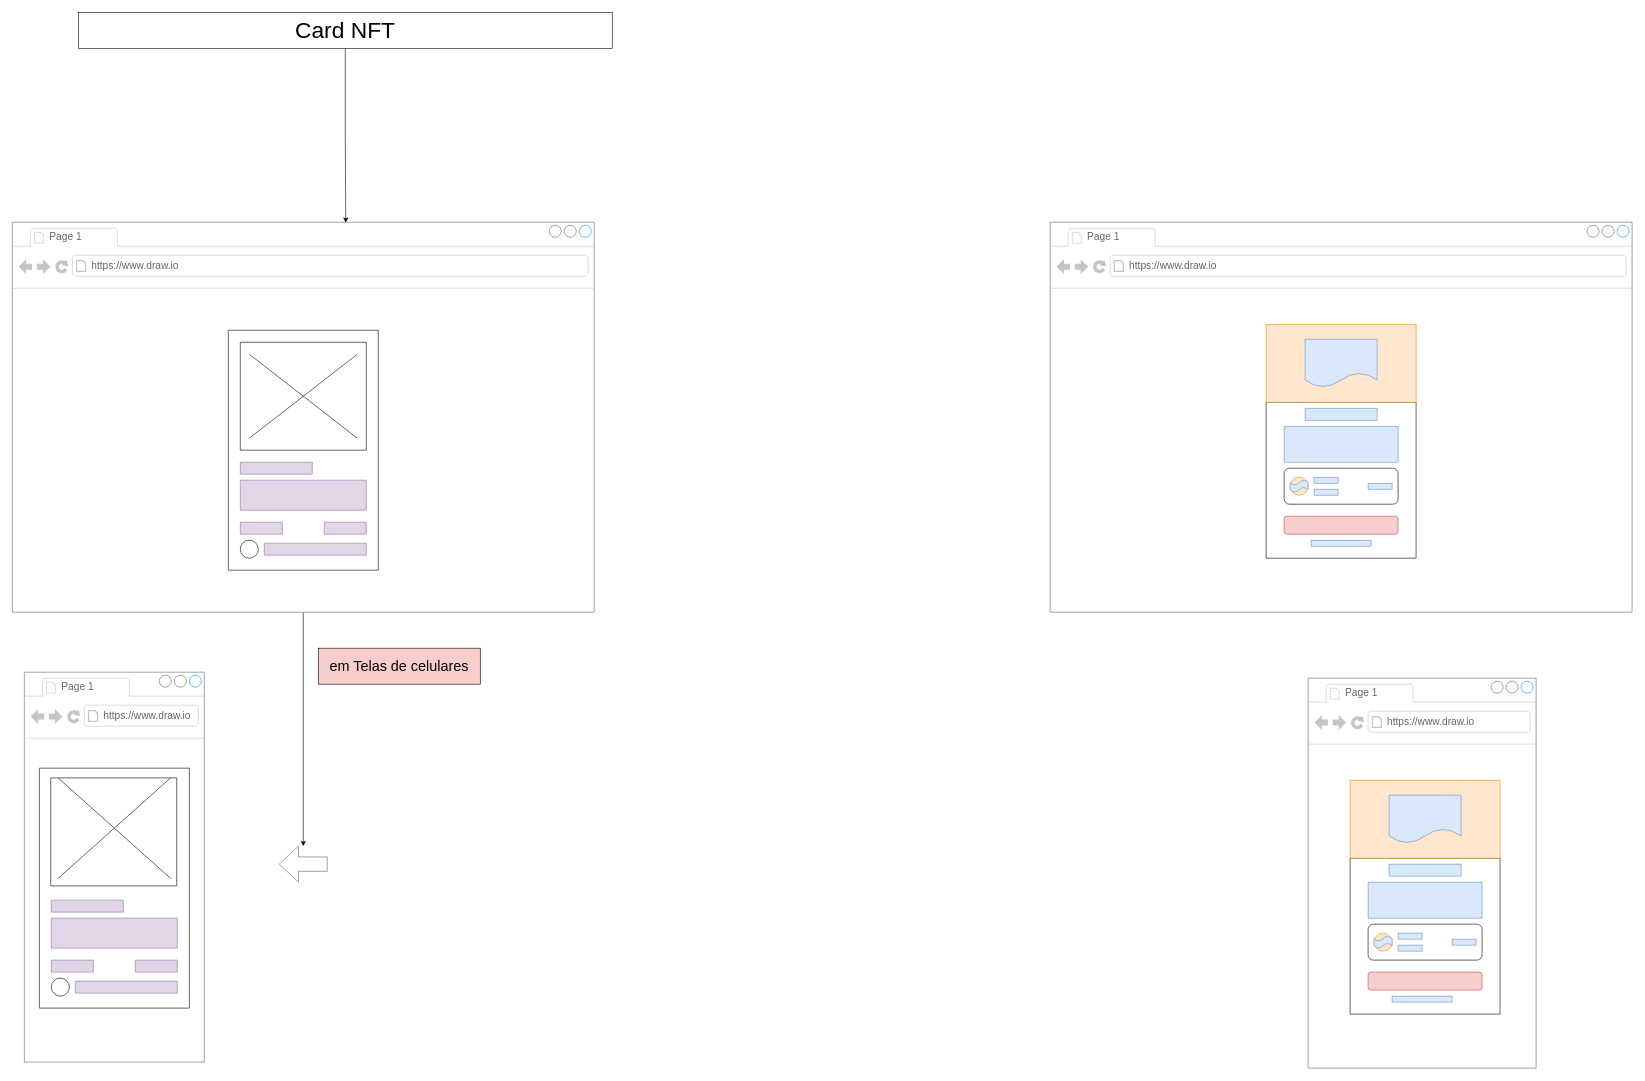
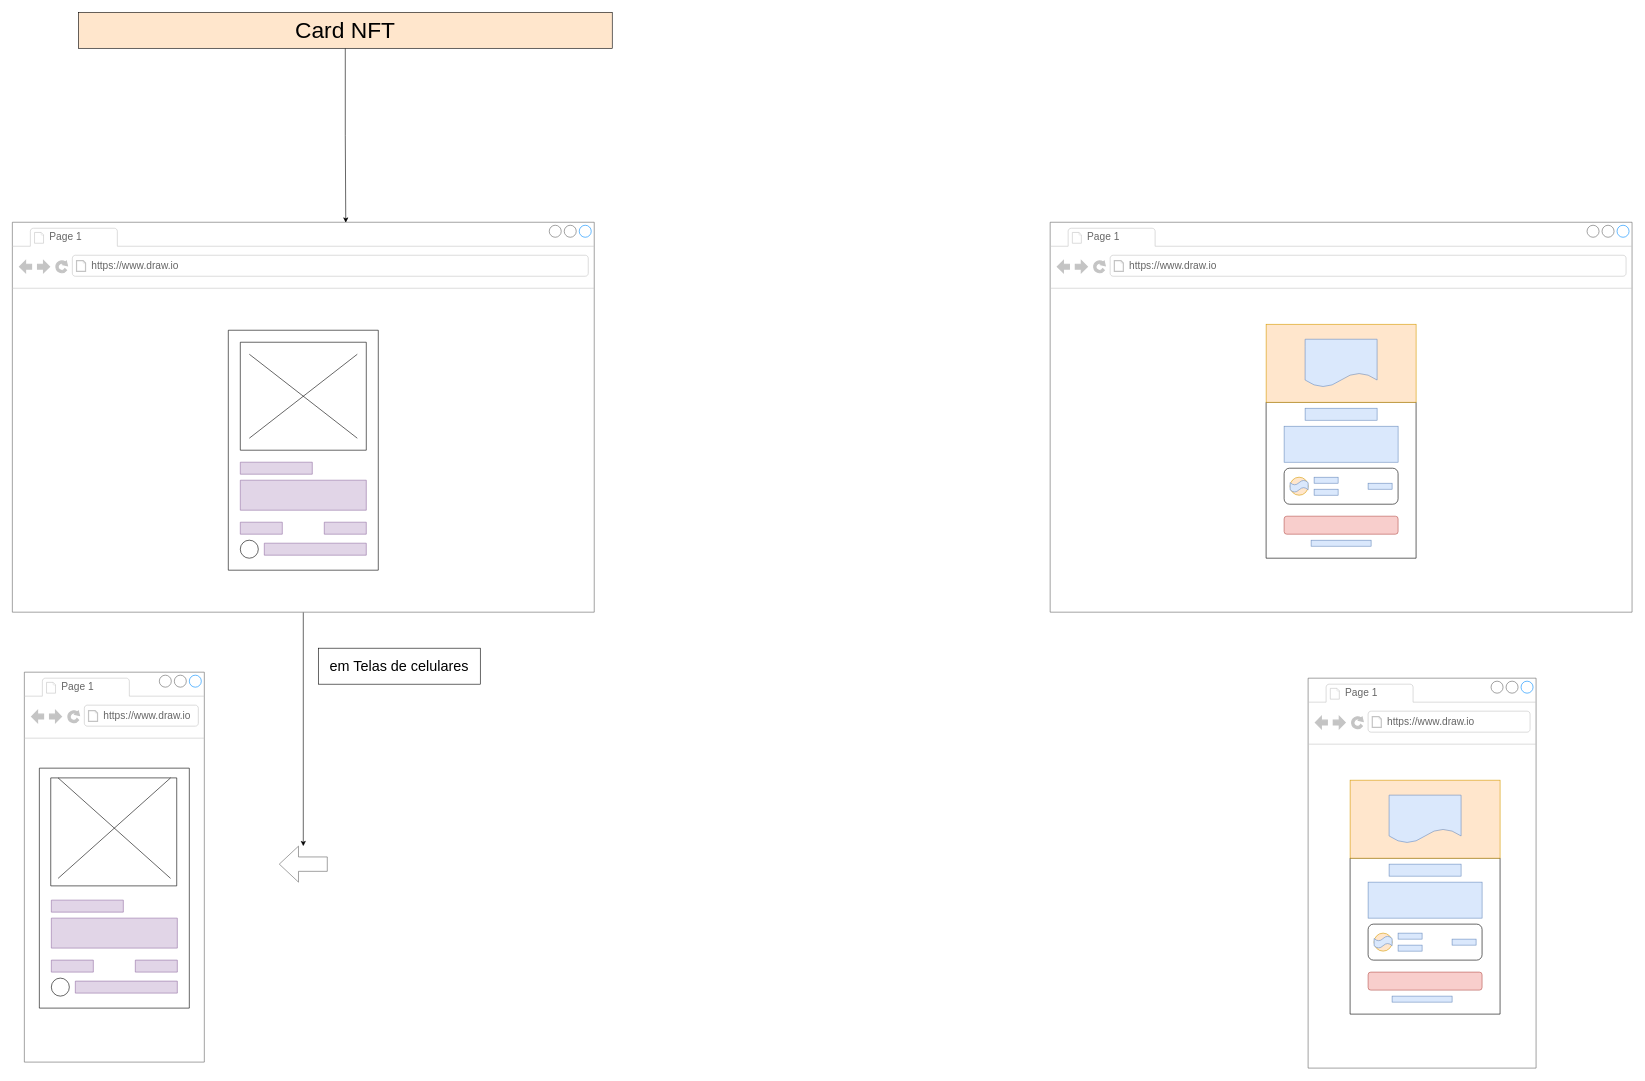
node "Card NFT": fillcolor #ffffff -> #ffe6cc
node "em Telas de celulares": fillcolor #f8cecc -> #ffffff
